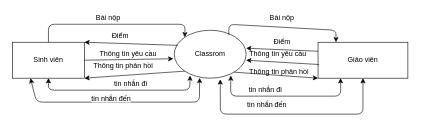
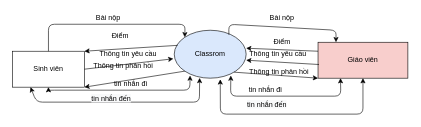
node "Classrom": fillcolor #ffffff -> #dae8fc
node "Sinh viên": moved (48, 60) -> (48, 69)
node "Giáo viên": fillcolor #ffffff -> #f8cecc
